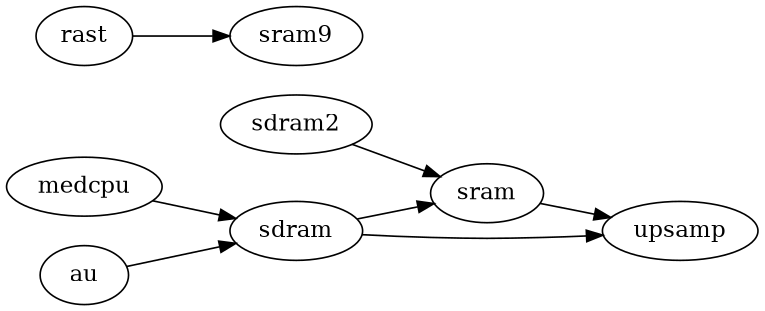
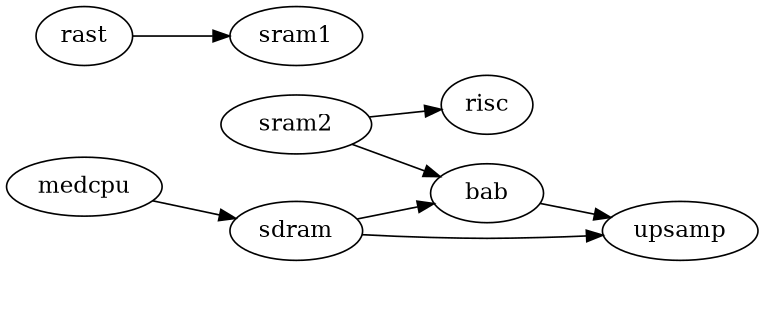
node "sram9": label "sram9" -> "sram1"
node "risc": added
node "sdram2": label "sdram2" -> "sram2"
node "sram": label "sram" -> "bab"
node "au": removed
